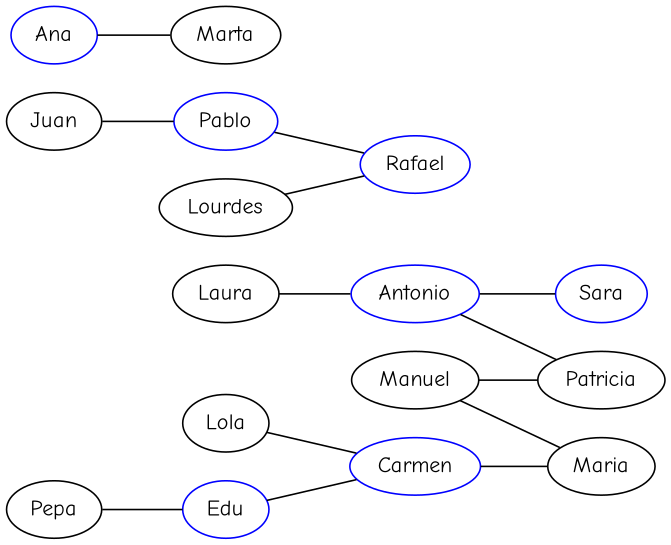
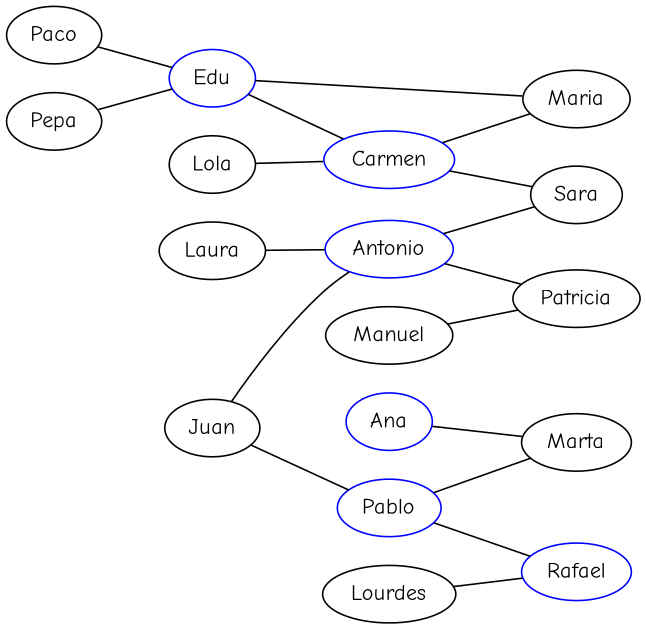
node "Paco": added
edge "Carmen" -- "Sara": added
node "Sara": color blue -> black
edge "Antonio" -- "Juan": added
edge "Manuel" -- "Maria": now "Edu" -- "Maria"
edge "Marta" -- "Pablo": added
